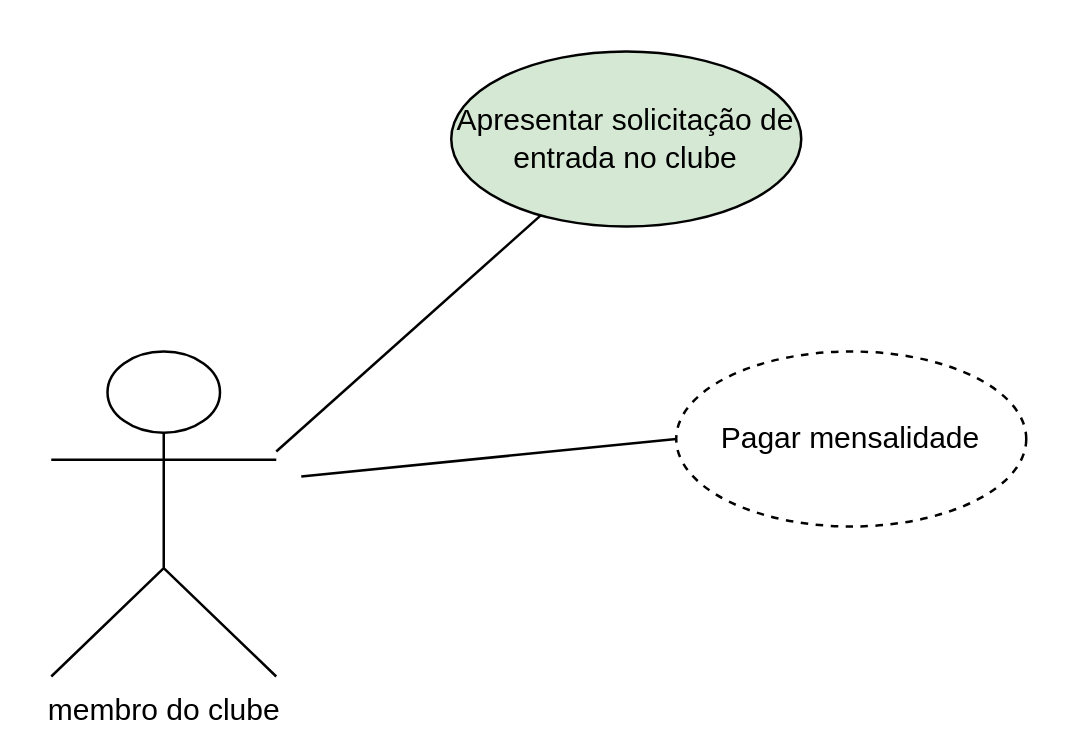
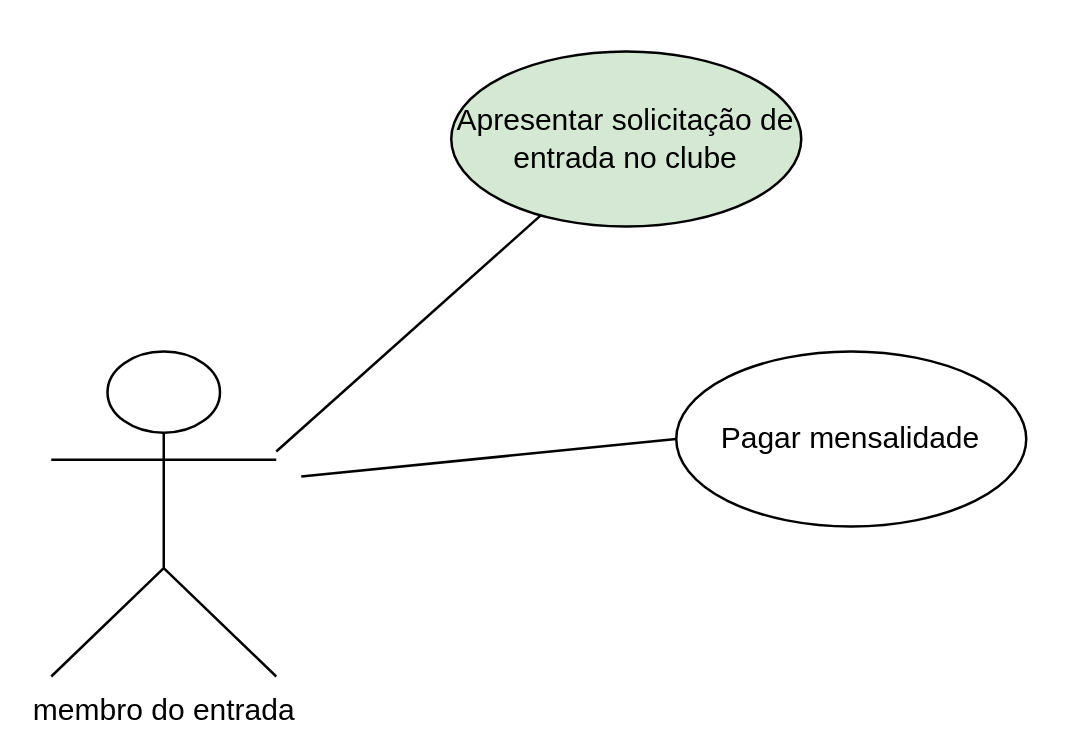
node "Pagar mensalidade": style dashed -> solid
node "membro do clube": label "membro do clube" -> "membro do entrada"
